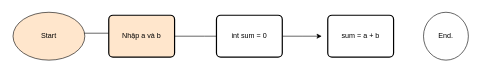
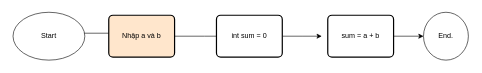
node "Start": fillcolor #ffe6cc -> #ffffff
edge "sum = a + b" -> "End.": added
